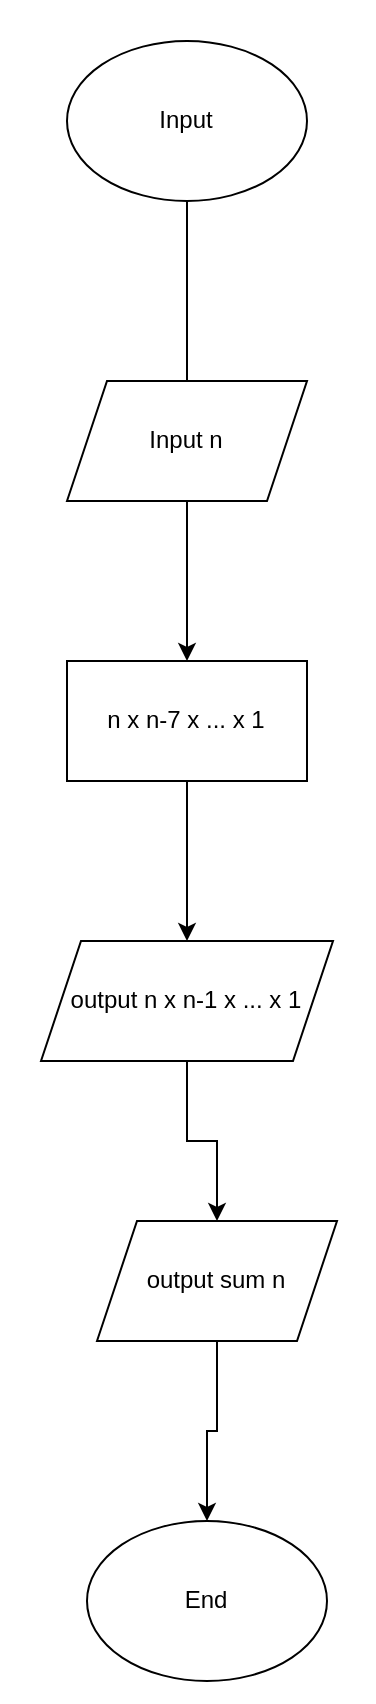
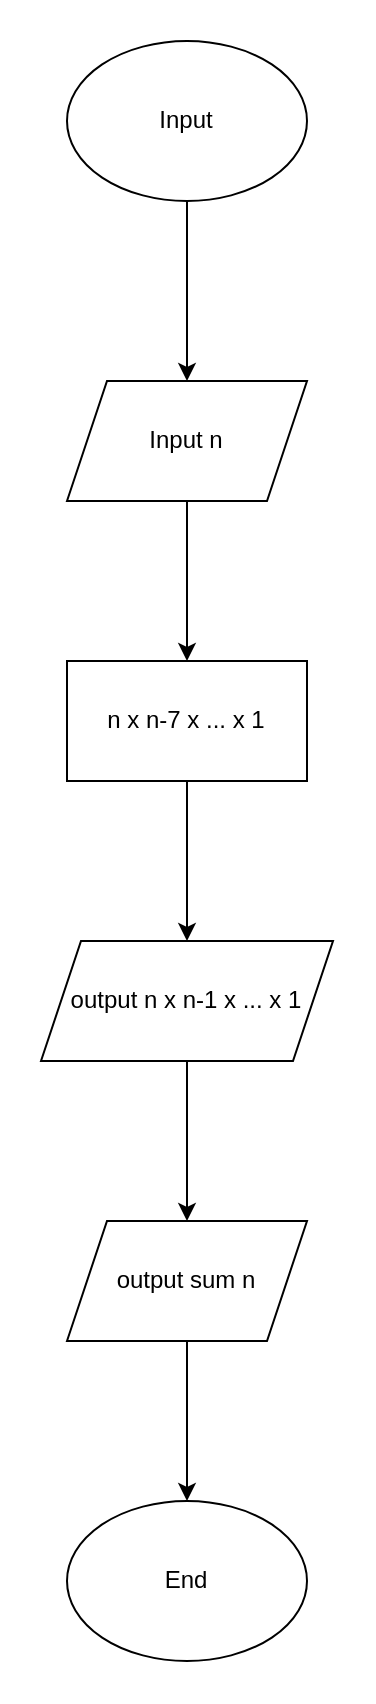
edge "Input" -- "Input n": arrowhead none -> classic
node "output sum n": moved (217, 1281) -> (187, 1281)
node "End": moved (207, 1601) -> (187, 1581)
